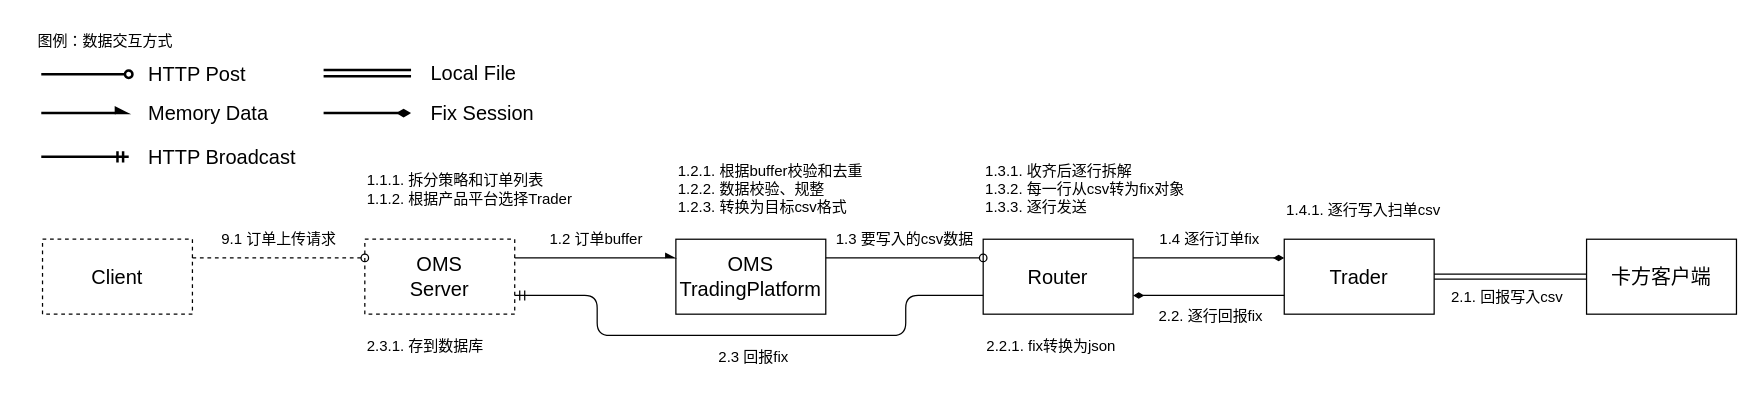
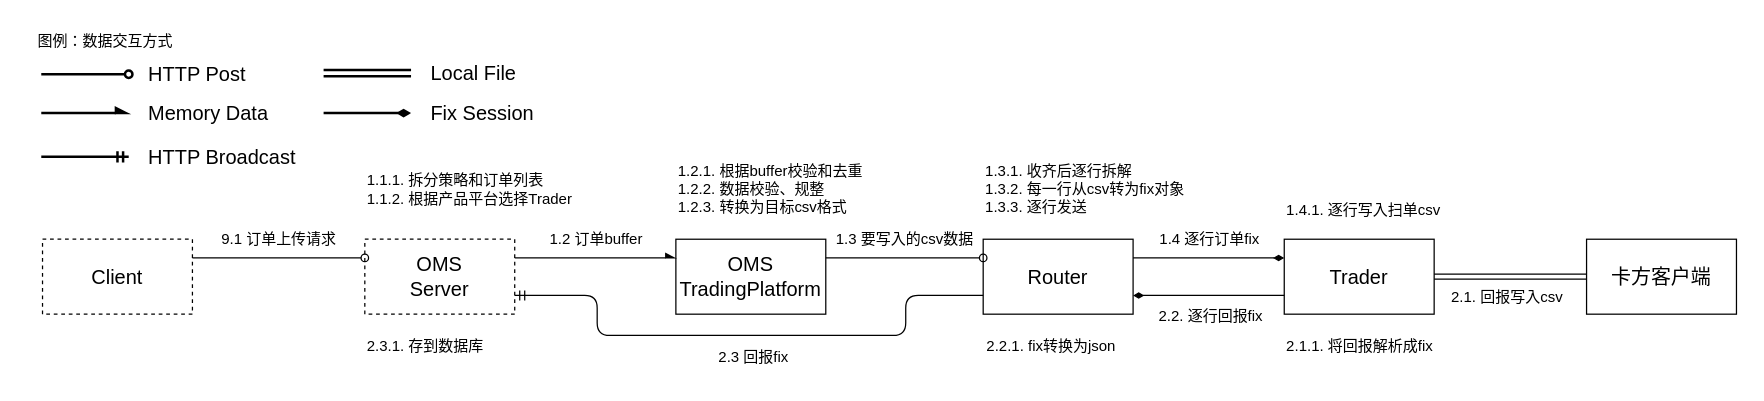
edge "Client" -> "OMS Server": style dashed -> solid
node "2.1.1. 将回报解析成fix": added
